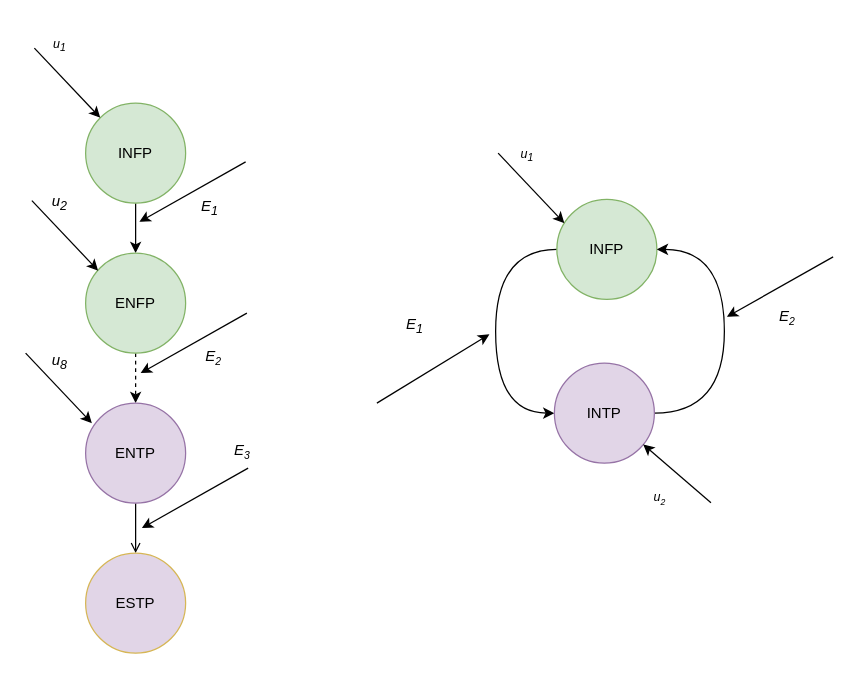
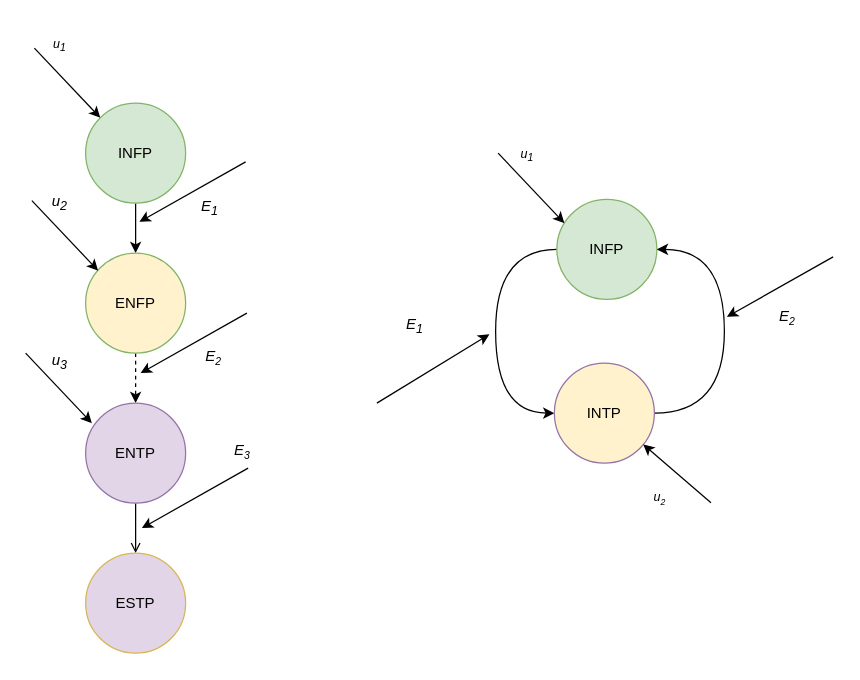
node "ENFP": fillcolor #d5e8d4 -> #fff2cc
node "u8": label "u8" -> "u3"
node "INTP": fillcolor #e1d5e7 -> #fff2cc
